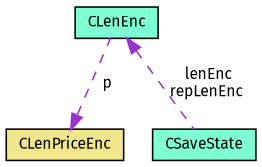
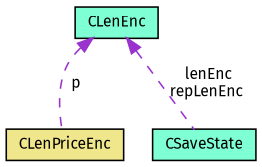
edge "CLenEnc" -> "CLenPriceEnc": reversed
